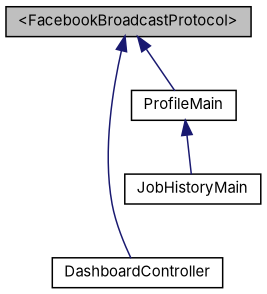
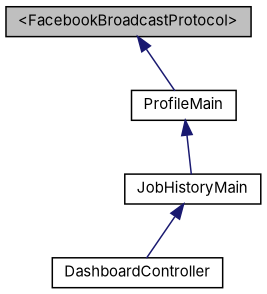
edge "DashboardController" -> "<FacebookBroadcastProtocol>": now "DashboardController" -> "JobHistoryMain"
